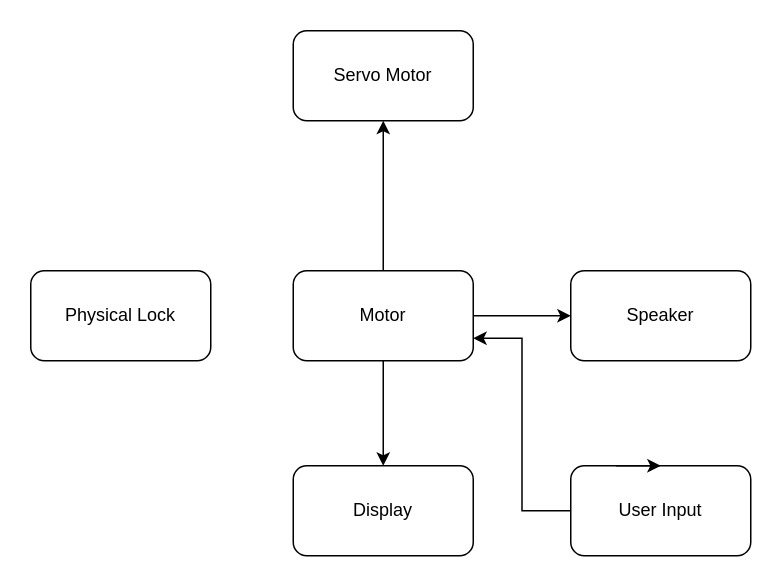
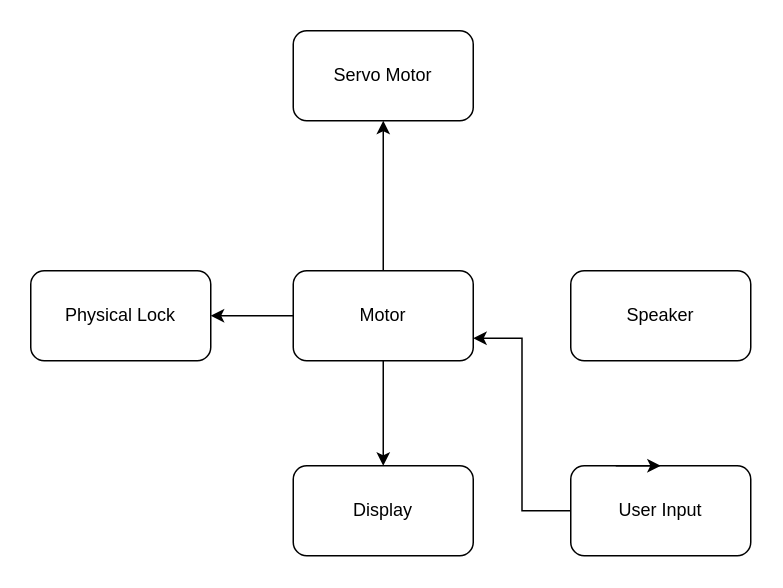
edge "Motor" -> "Physical Lock": added
edge "Motor" -> "Speaker": removed
